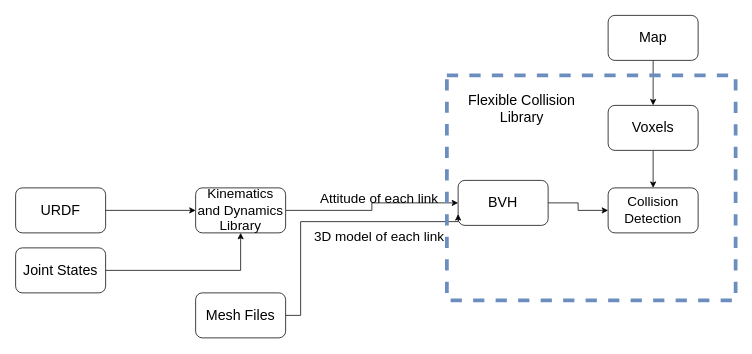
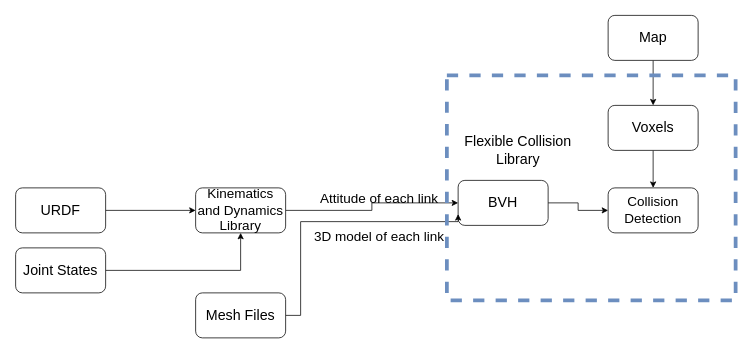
node "Flexible Collision Library": moved (522, 109) -> (518, 150)
